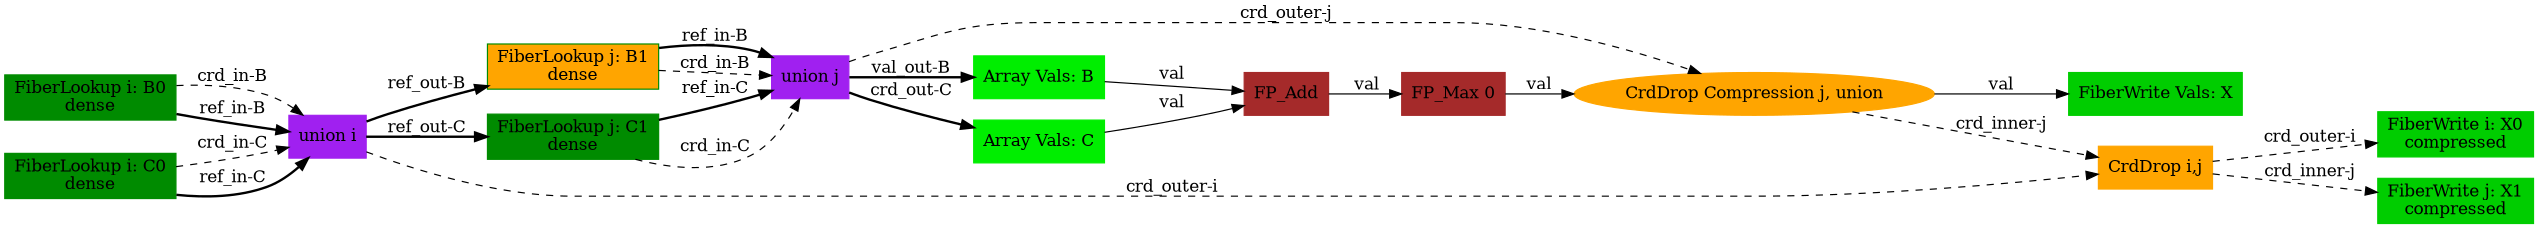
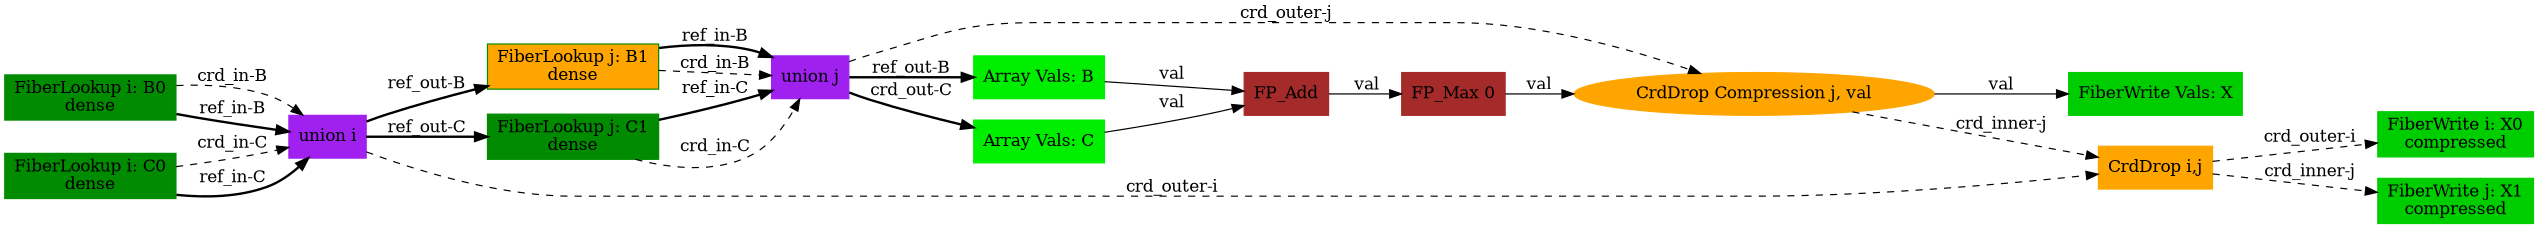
edge "union j" -> "Array Vals: B": label "val_out-B" -> "ref_out-B"
node "CrdDrop Compression j, union": label "CrdDrop Compression j, union" -> "CrdDrop Compression j, val"
